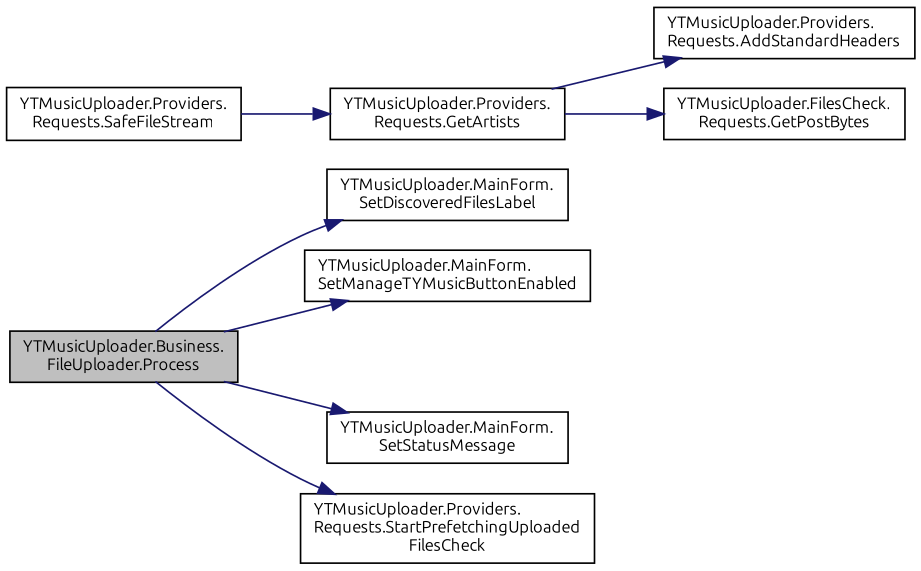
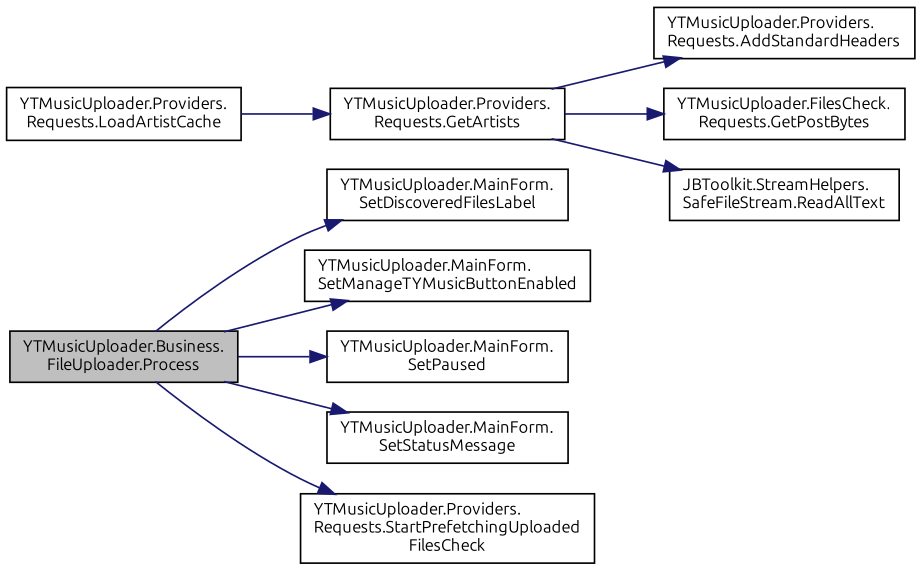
node "YTMusicUploader.Providers. Requests.SafeFileStream": label "YTMusicUploader.Providers. Requests.SafeFileStream" -> "YTMusicUploader.Providers. Requests.LoadArtistCache"
node "JBToolkit.StreamHelpers. SafeFileStream.ReadAllText": added
node "YTMusicUploader.MainForm. SetPaused": added
